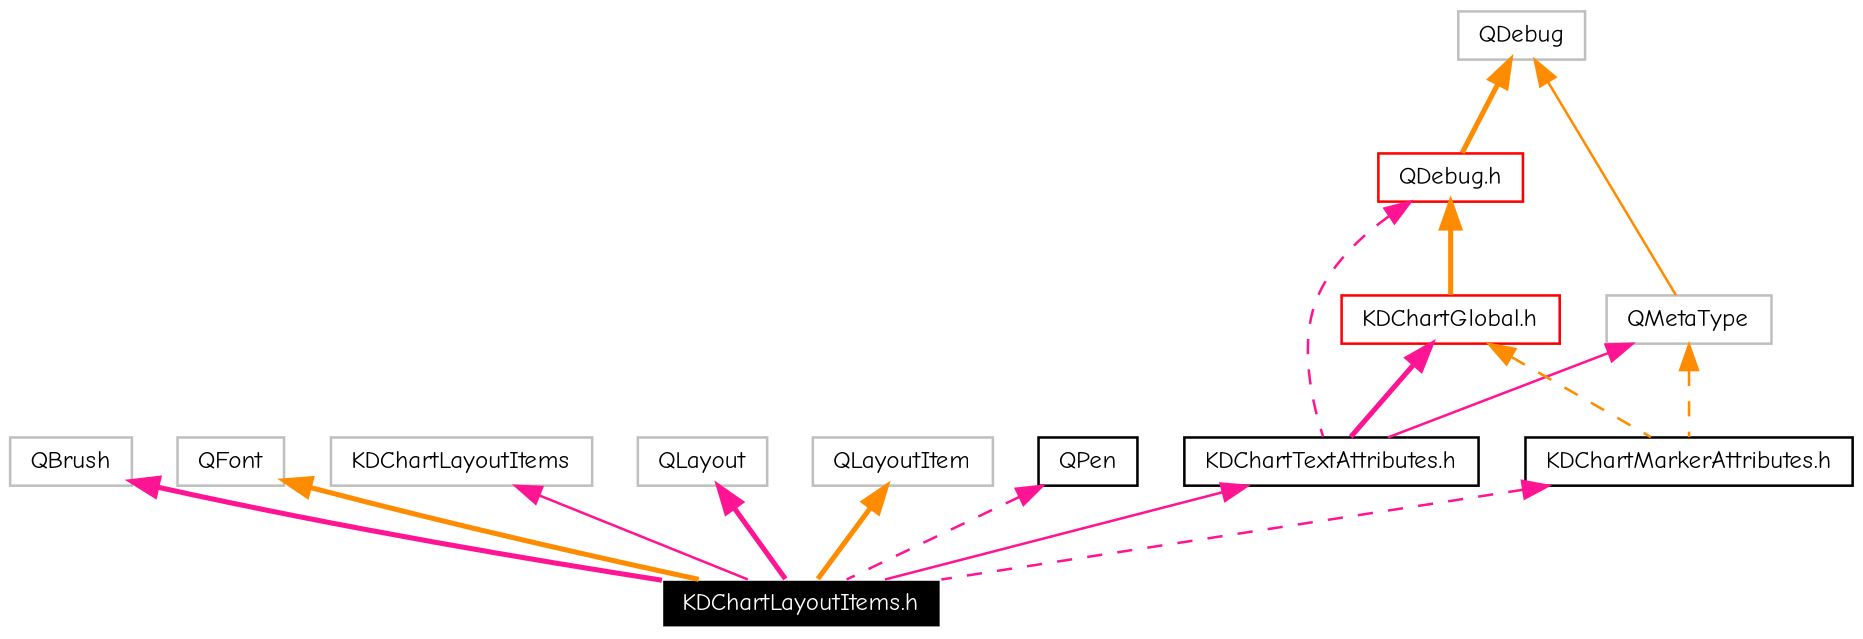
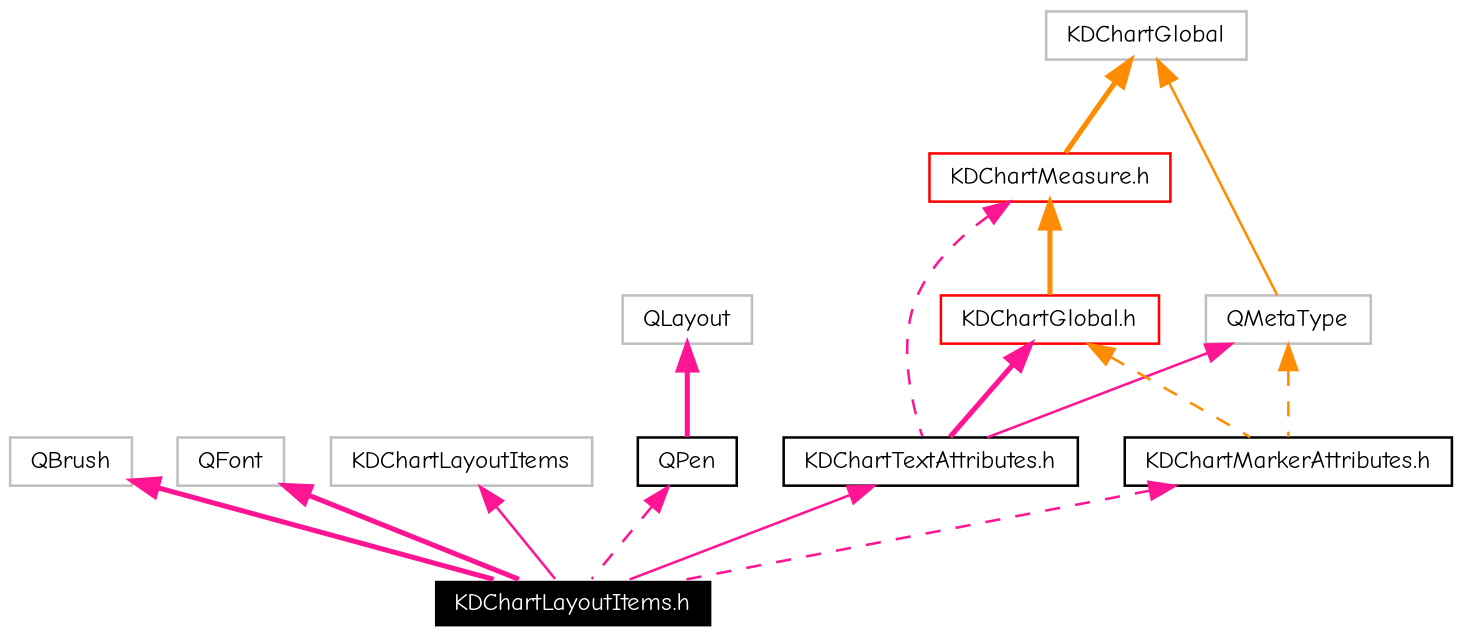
node "QDebug": label "QDebug" -> "KDChartGlobal"
node "QDebug.h": label "QDebug.h" -> "KDChartMeasure.h"
node "QLayoutItem": removed
edge "KDChartLayoutItems.h" -> "QFont": color darkorange -> deeppink
edge "KDChartLayoutItems.h" -> "QLayout": now "QPen" -> "QLayout"
